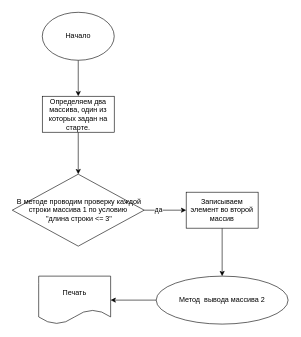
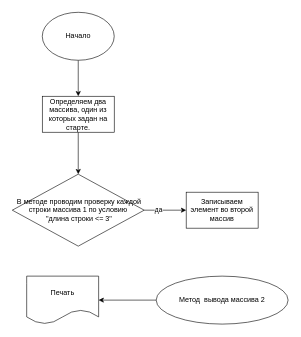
edge "Записываем элемент во второй массив" -> "Метод вывода массива 2": removed
node "Печать": moved (75, 300) -> (63, 300)
